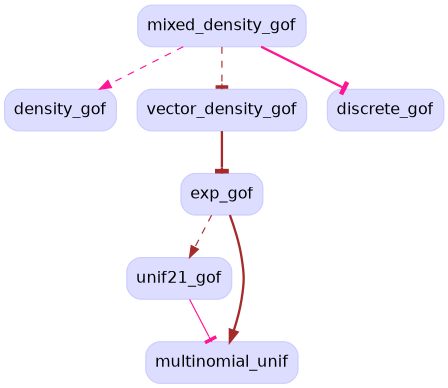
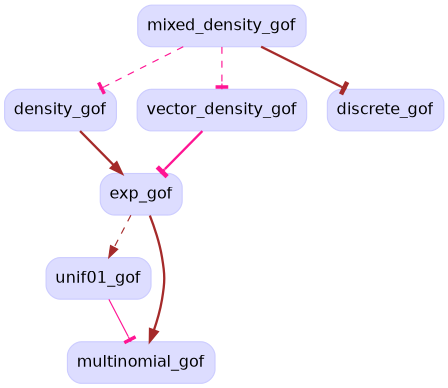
edge "mixed_density_gof" -> "density_gof": arrowhead normal -> tee
edge "mixed_density_gof" -> "vector_density_gof": color brown -> deeppink
edge "mixed_density_gof" -> "discrete_gof": color deeppink -> brown
edge "density_gof" -> "exp_gof": added
edge "vector_density_gof" -> "exp_gof": color brown -> deeppink
node "unif21_gof": label "unif21_gof" -> "unif01_gof"
node "multinomial_unif": label "multinomial_unif" -> "multinomial_gof"
